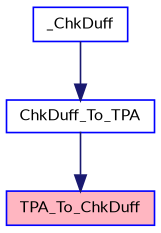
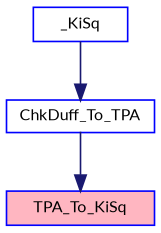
node "_ChkDuff": label "_ChkDuff" -> "_KiSq"
node "TPA_To_ChkDuff": label "TPA_To_ChkDuff" -> "TPA_To_KiSq"
